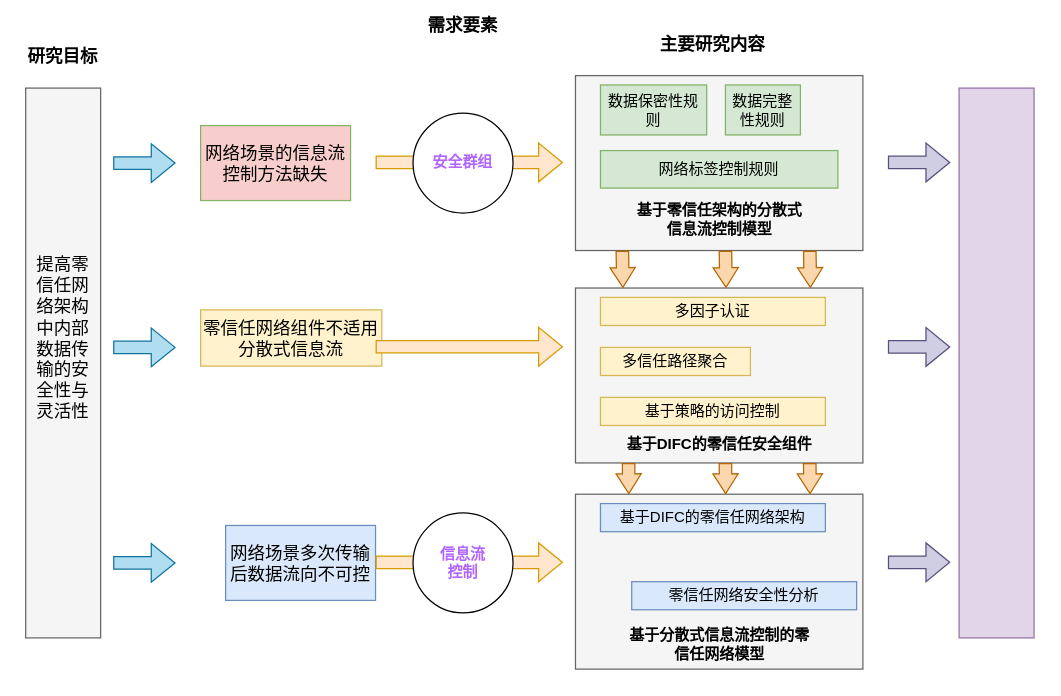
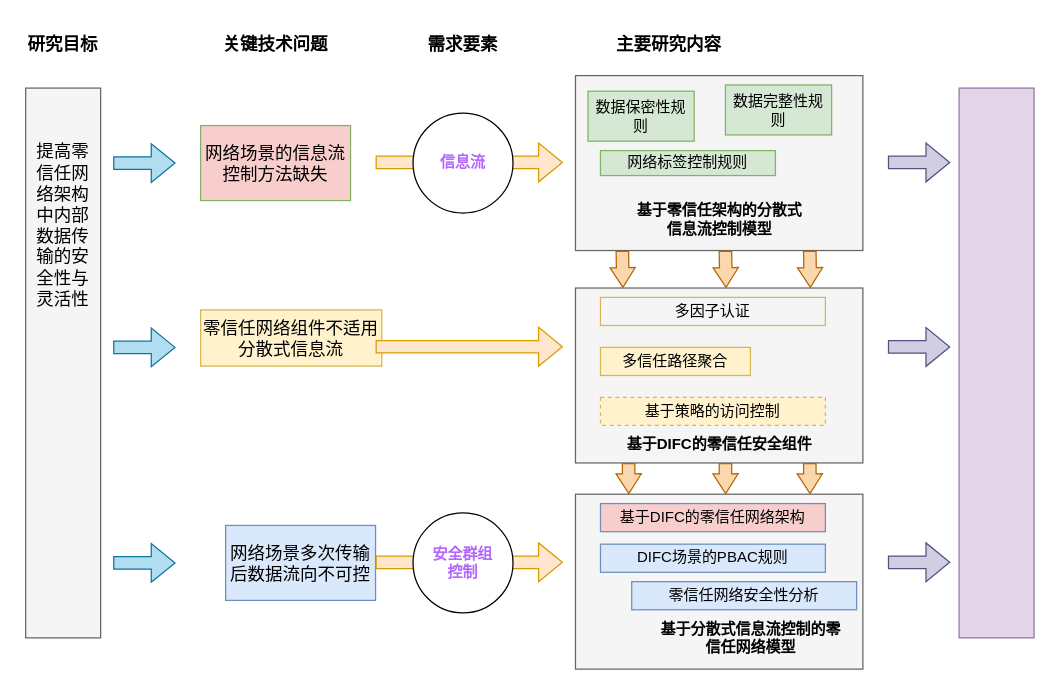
node "需求要素": moved (463, 26) -> (463, 44)
node "关键技术问题": added
node "主要研究内容": moved (713, 44) -> (669, 44)
node "研究目标": moved (63, 57) -> (63, 44)
node "数据保密性规则": moved (654, 110) -> (641, 116)
node "数据完整性规则": size 75x50 -> 106x50
node "安全群组": label "安全群组" -> "信息流"
node "网络标签控制规则": size 238x38 -> 175x25
node "多因子认证": fillcolor #fff2cc -> #f5f5f5
node "提高零信任网络架构中内部数据传输的安全性与灵活性": moved (63, 338) -> (63, 226)
node "基于策略的访问控制": style solid -> dashed
node "基于DIFC的零信任网络架构": fillcolor #dae8fc -> #f8cecc
node "DIFC场景的PBAC规则": added
node "信息流 控制": label "信息流 控制" -> "安全群组 控制"
node "基于分散式信息流控制的零信任网络模型": moved (719, 644) -> (751, 638)
